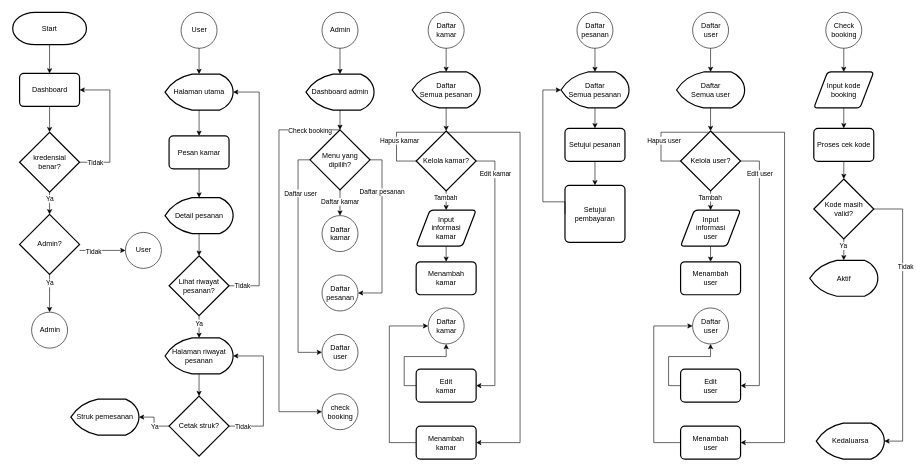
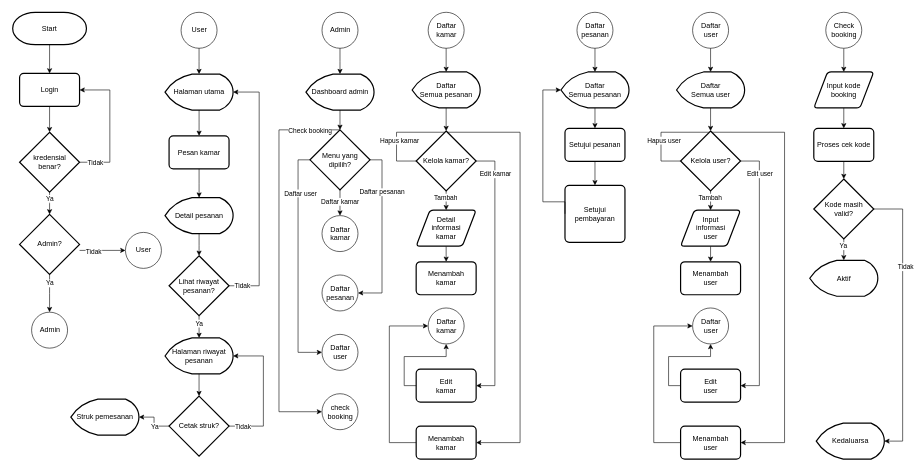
node "Dashboard": label "Dashboard" -> "Login"
node "Input informasi kamar": label "Input informasi kamar" -> "Detail informasi kamar"
